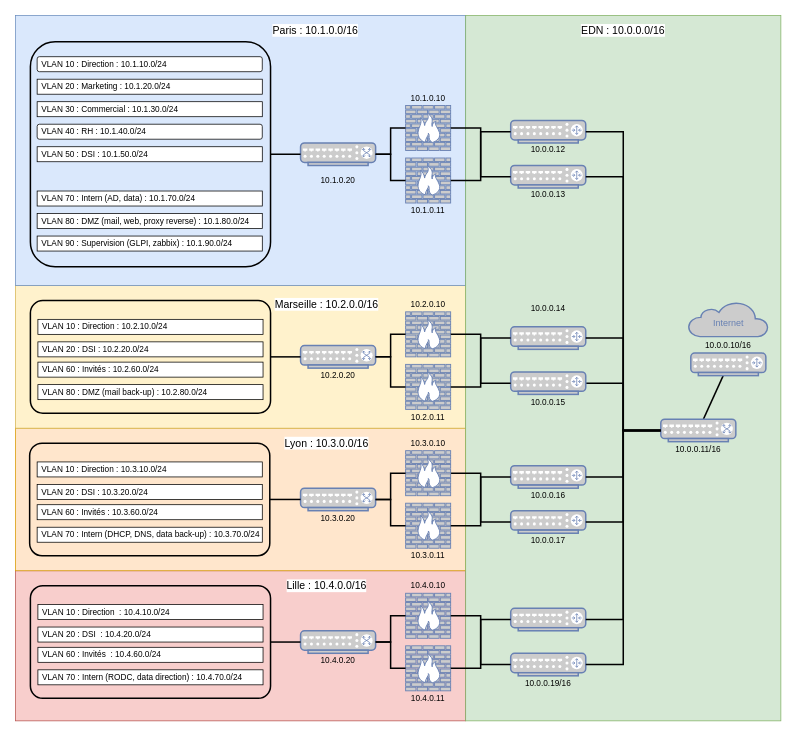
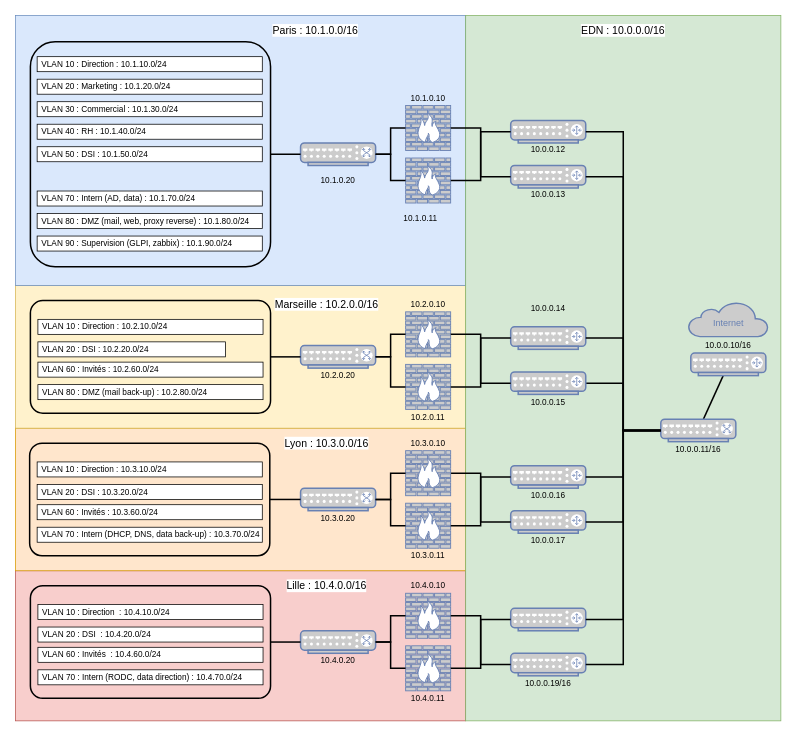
node "VLAN 10 : Direction : 10.1.10.0/24": shape rounded rectangle -> rectangle
node "VLAN 40 : RH : 10.1.40.0/24": shape rounded rectangle -> rectangle
node "10.1.0.11": moved (428, 210) -> (420, 218)
node "VLAN 20 : DSI : 10.2.20.0/24": size 225x15 -> 188x15
